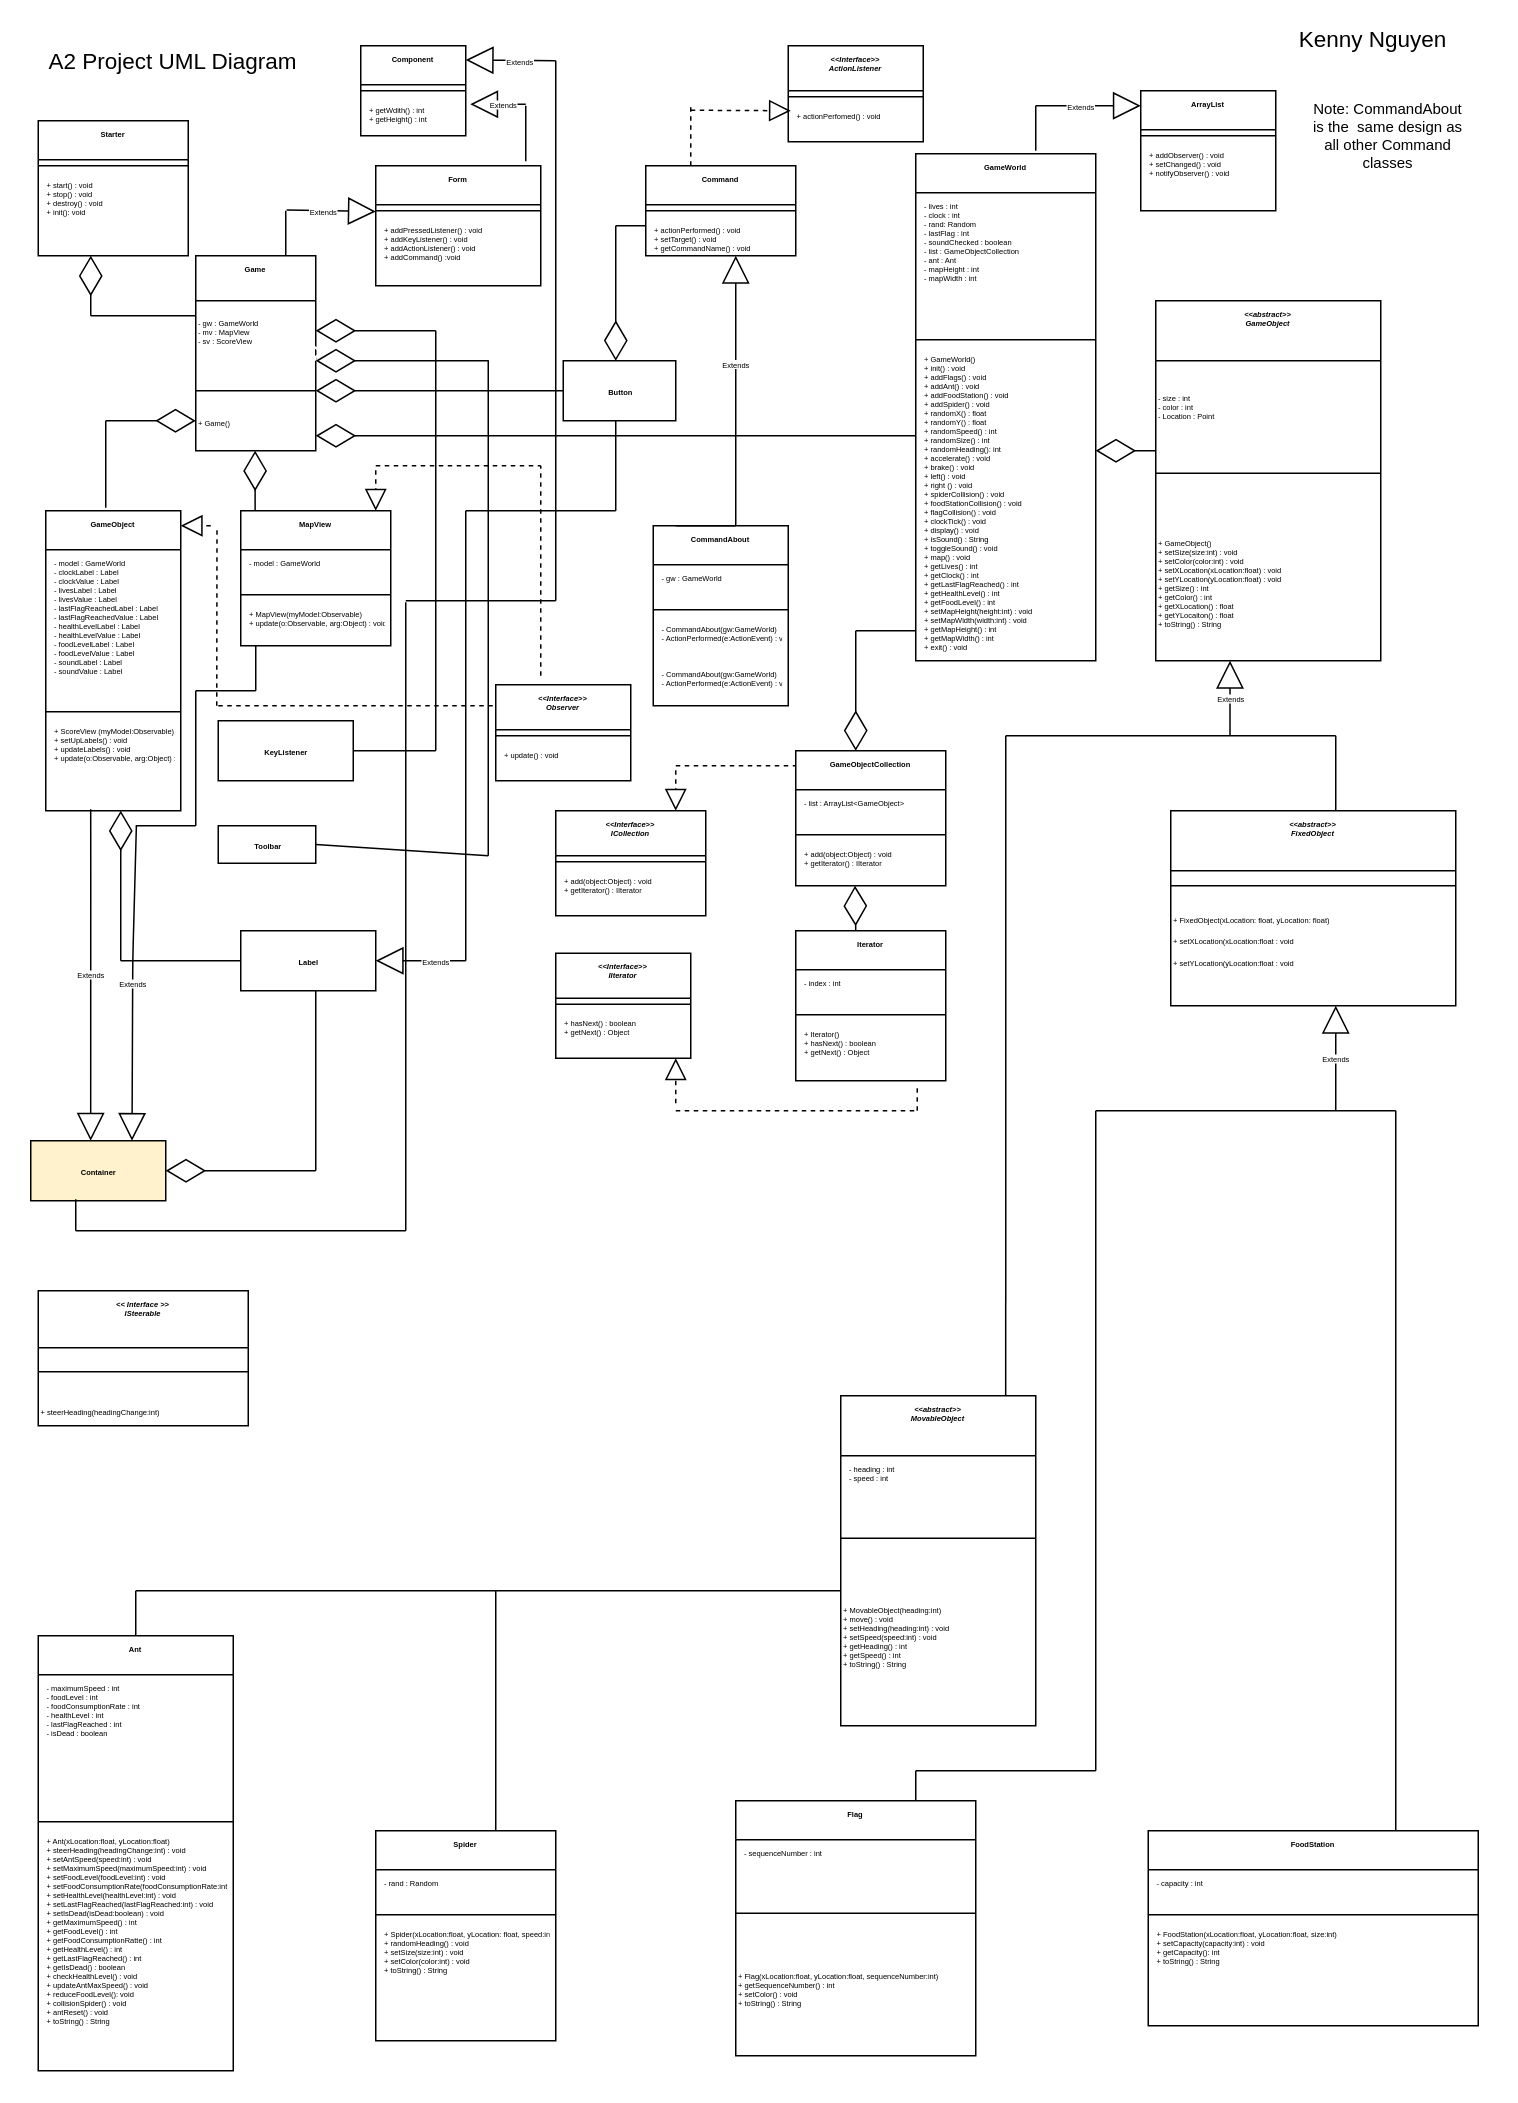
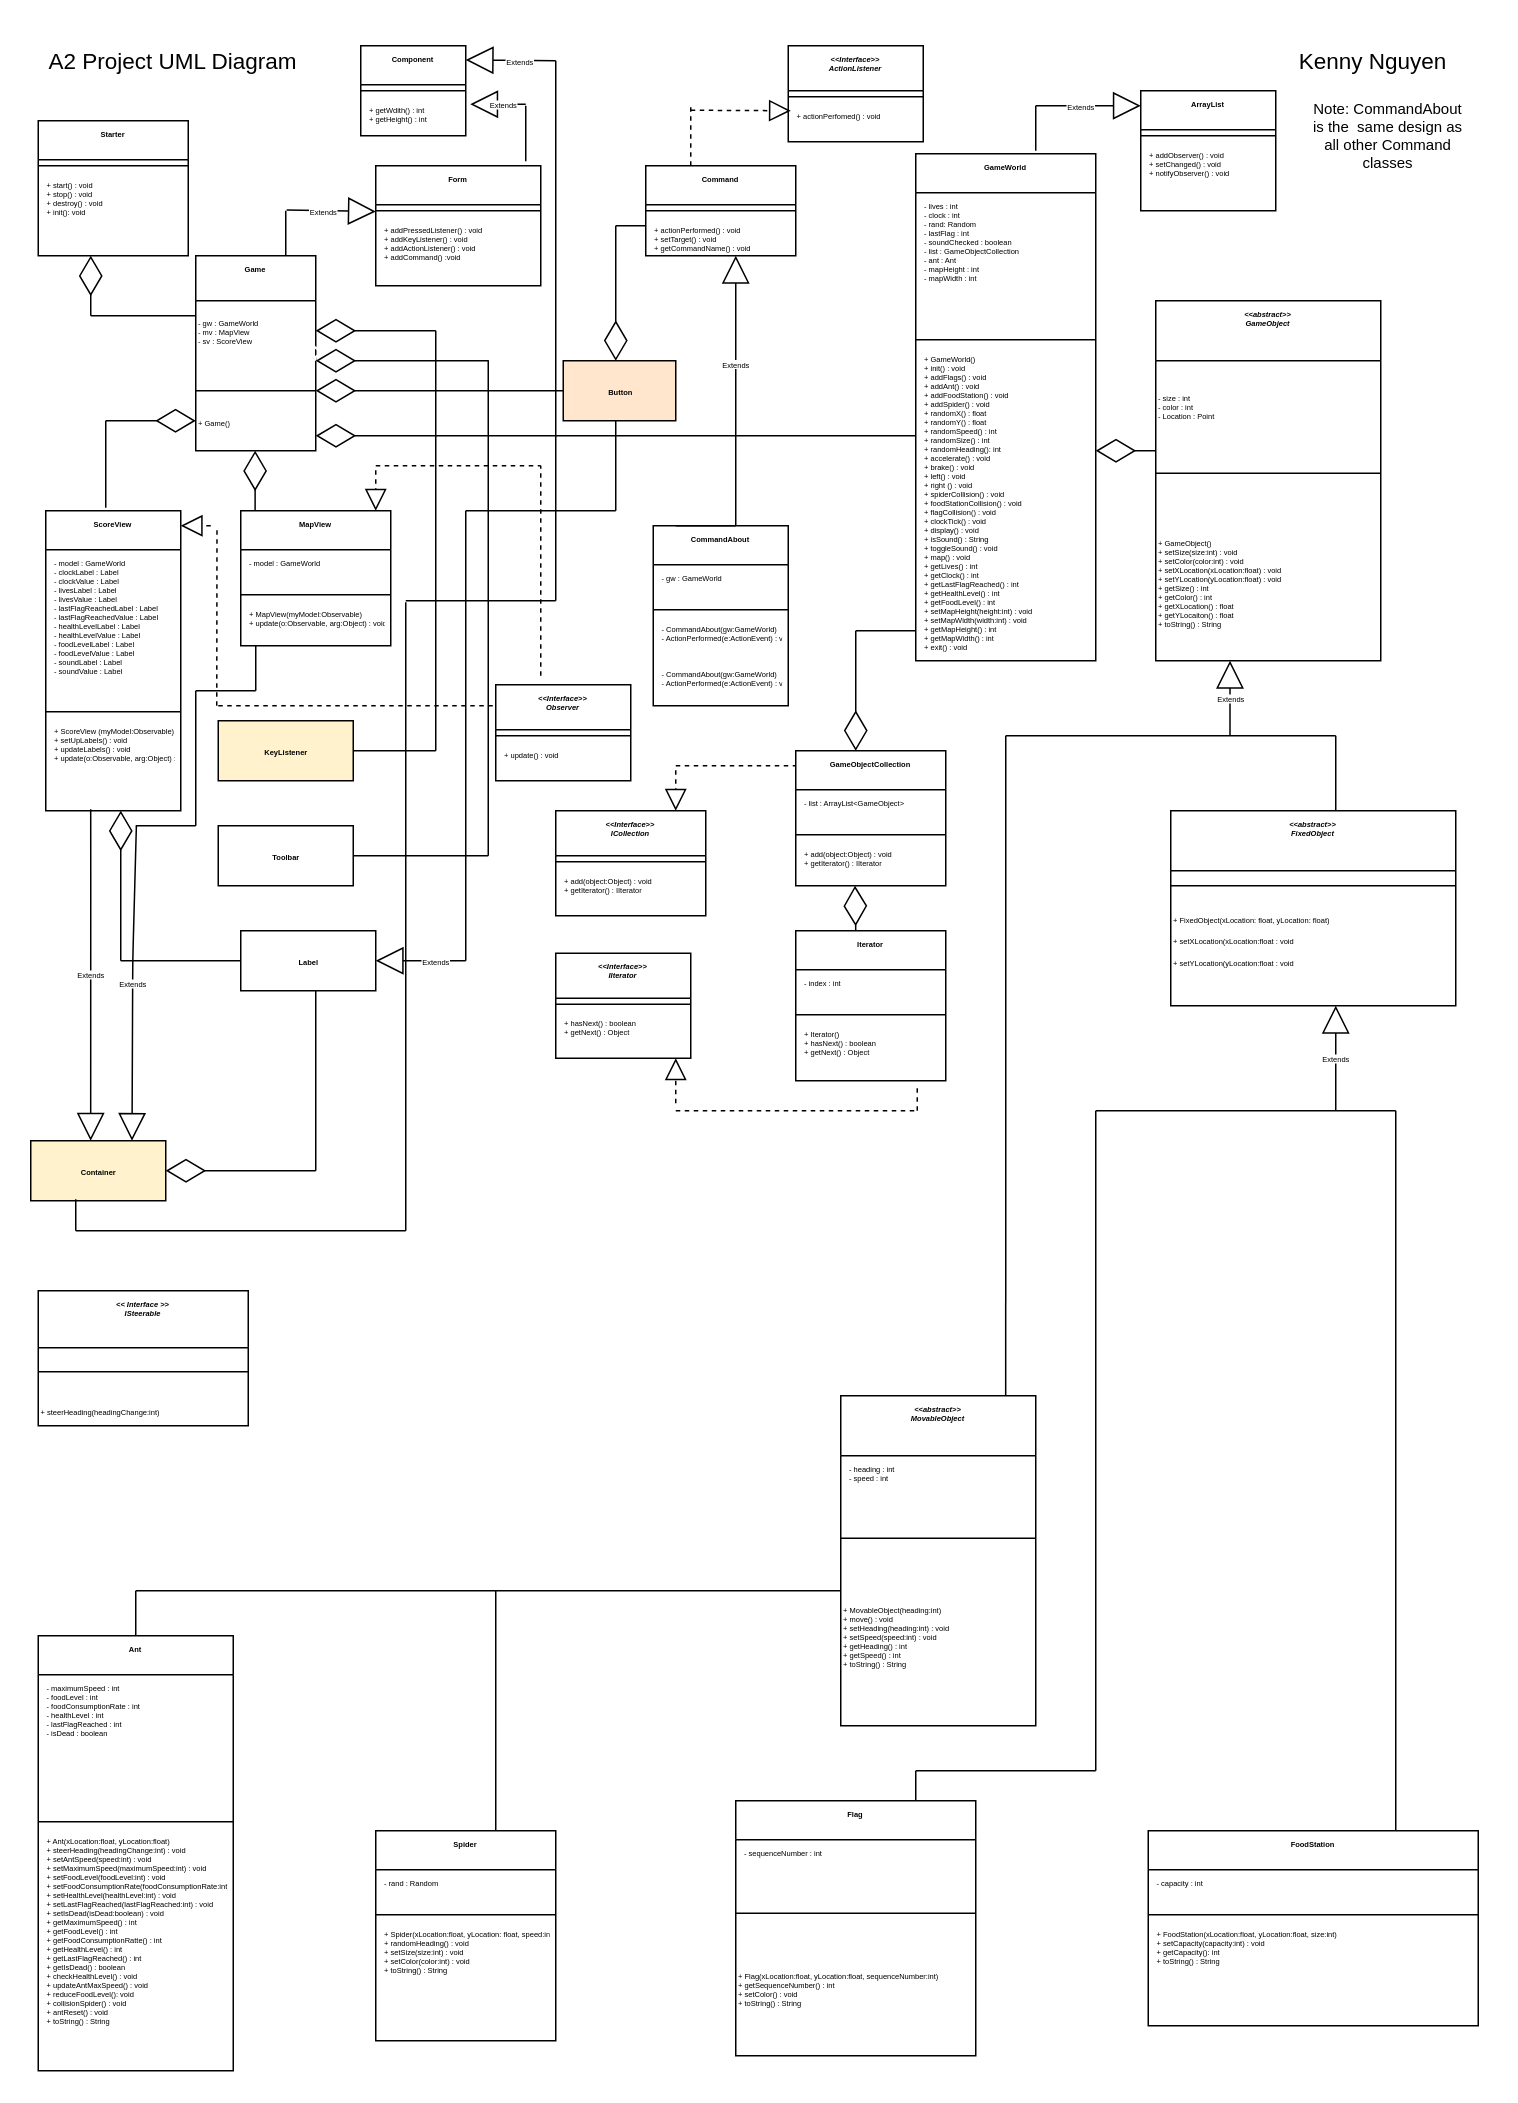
node "Kenny Nguyen": moved (1373, 38) -> (1373, 61)
node "Button": fillcolor #ffffff -> #ffe6cc
node "GameObject": label "GameObject" -> "ScoreView"
node "KeyListener": fillcolor #ffffff -> #fff2cc
node "Toolbar": size 98x38 -> 135x60
